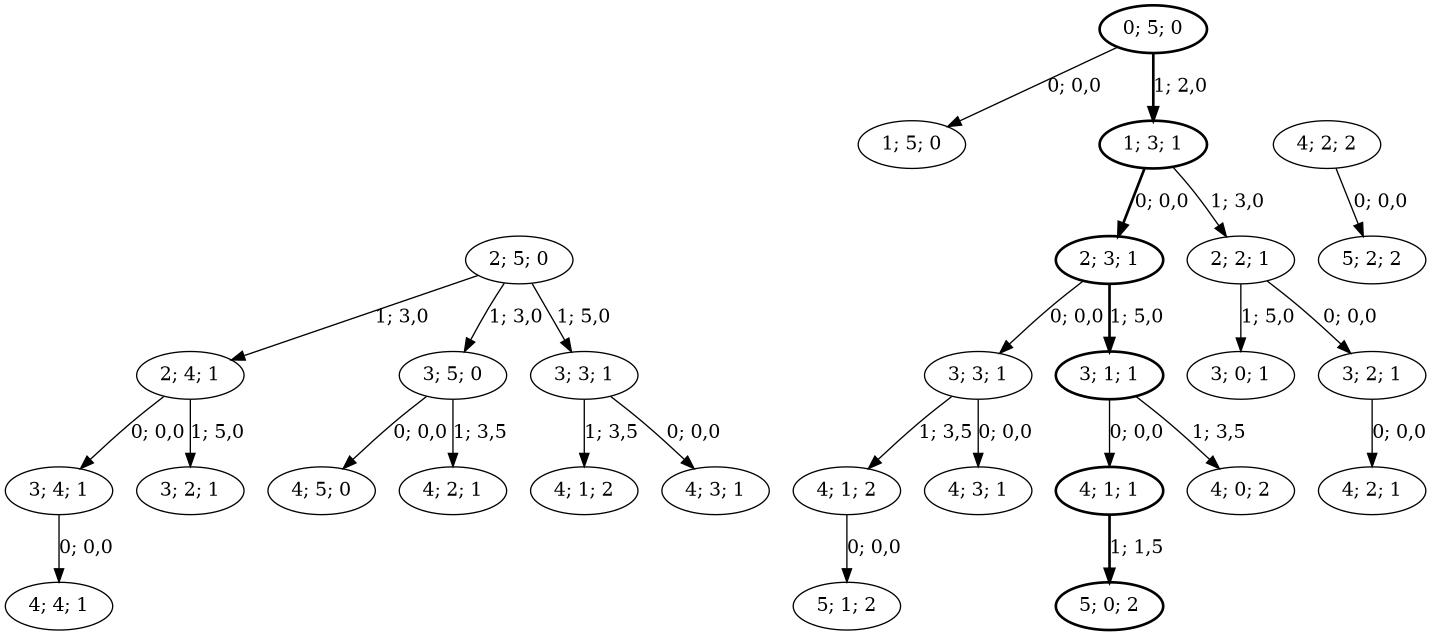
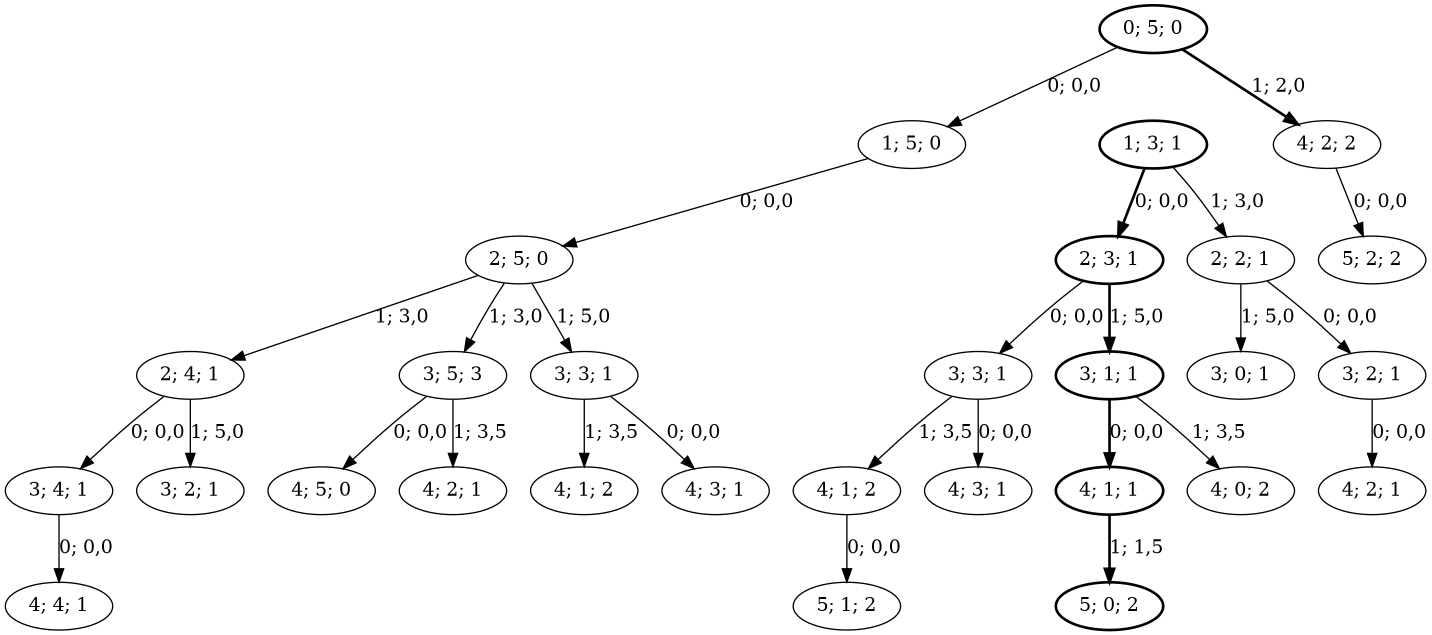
edge "0; 5; 0" -> "1; 3; 1": now "0; 5; 0" -> "4; 2; 2"
edge "1; 5; 0" -> "2; 5; 0": added, label "0; 0,0"
node "3; 5; 0": label "3; 5; 0" -> "3; 5; 3"
edge "3; 1; 1" -> "4; 1; 1": style solid -> bold
